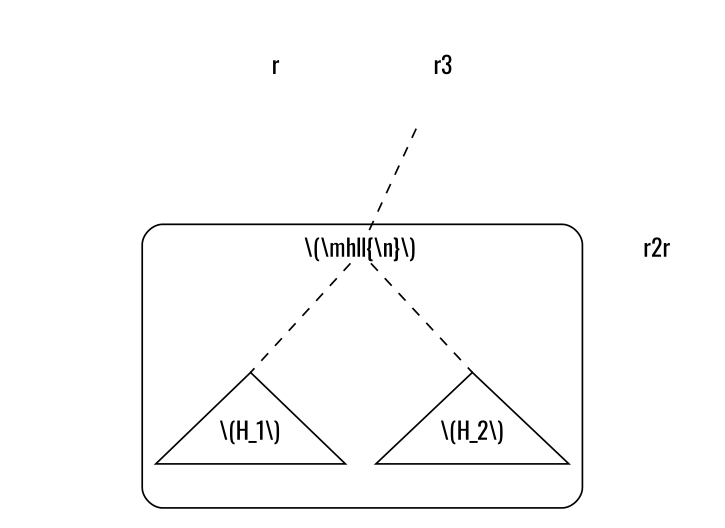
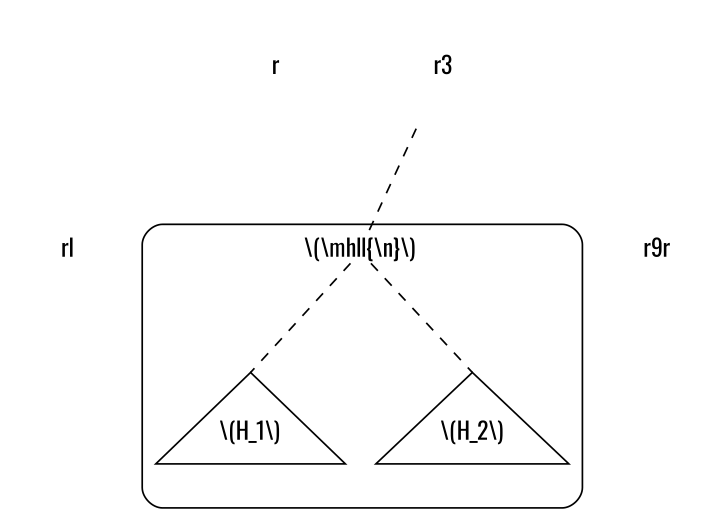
node "rl": added
node "r2r": label "r2r" -> "r9r"
